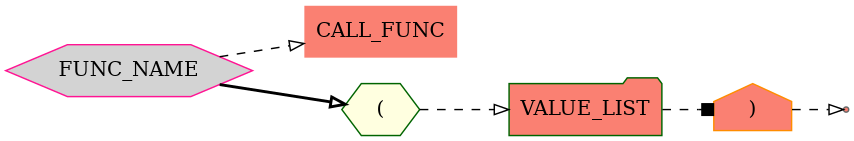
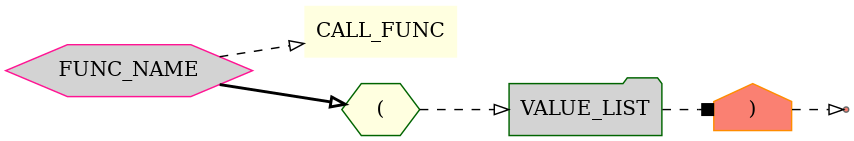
node "CALL_FUNC": fillcolor salmon -> lightyellow
node "VALUE_LIST": fillcolor salmon -> lightgrey
